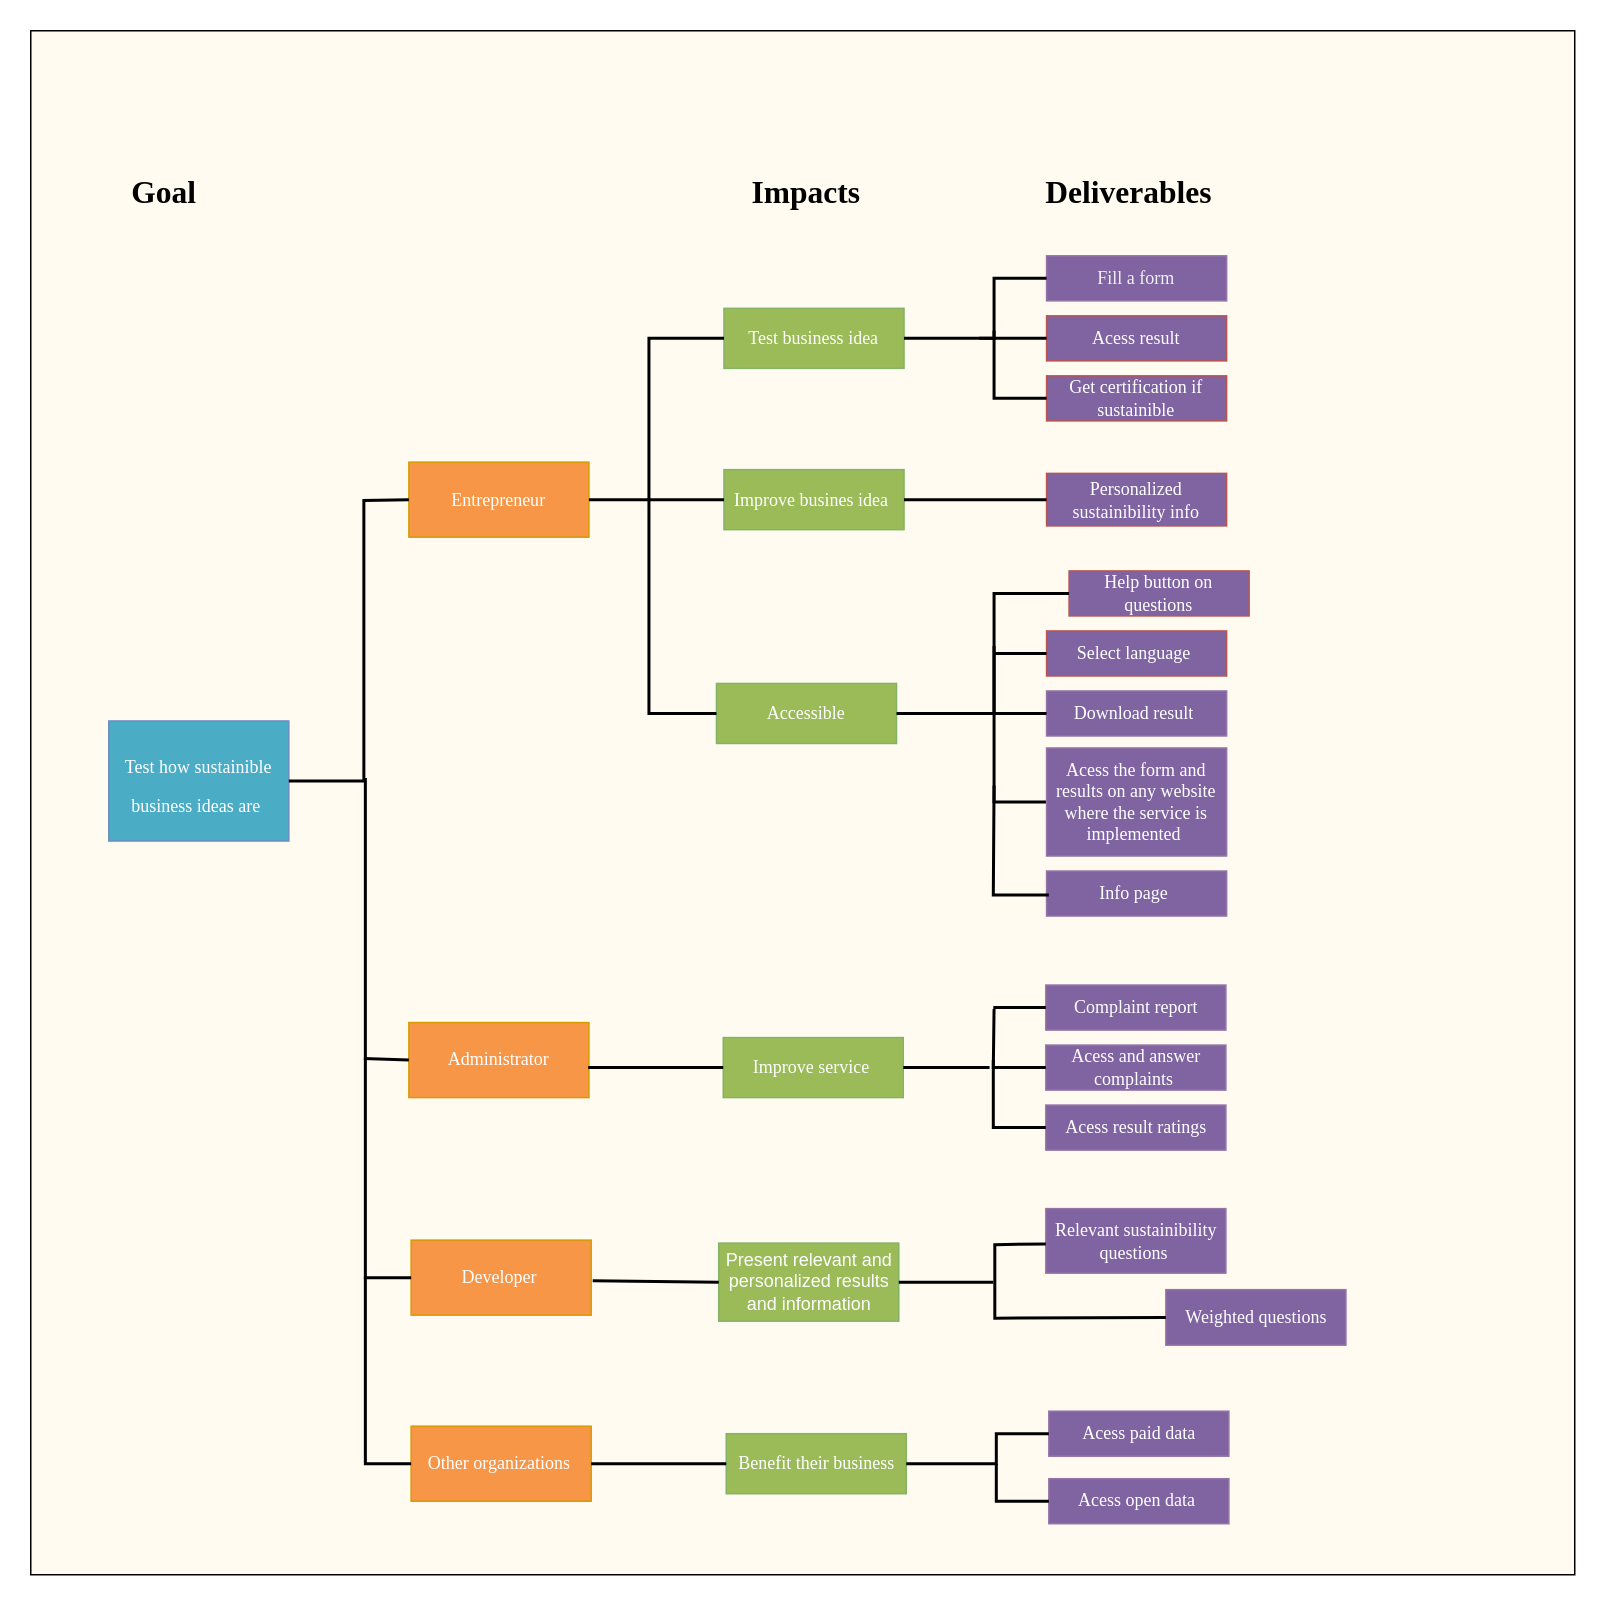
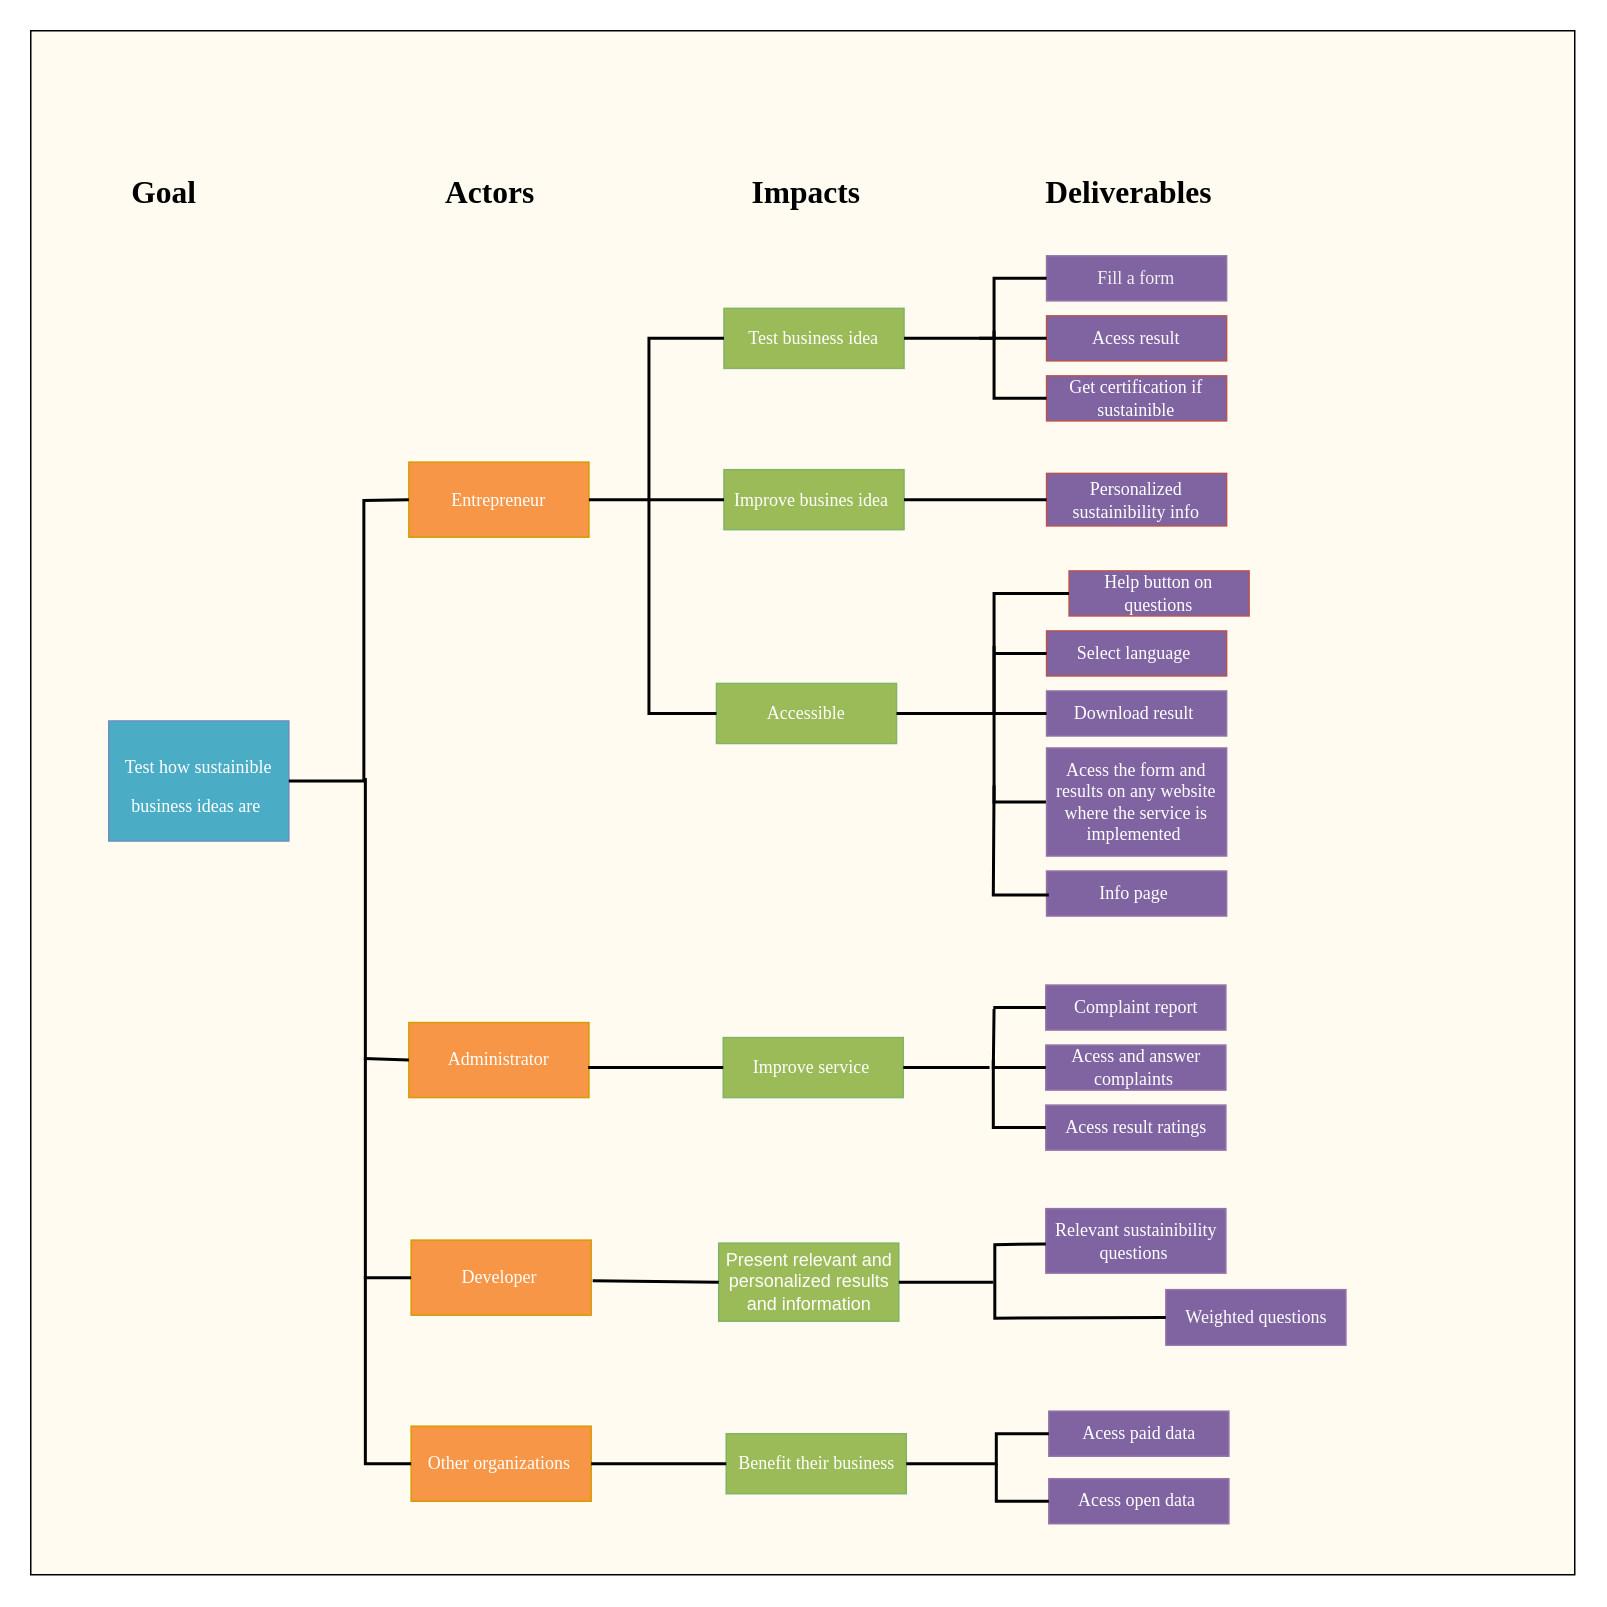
node "Actors": added
